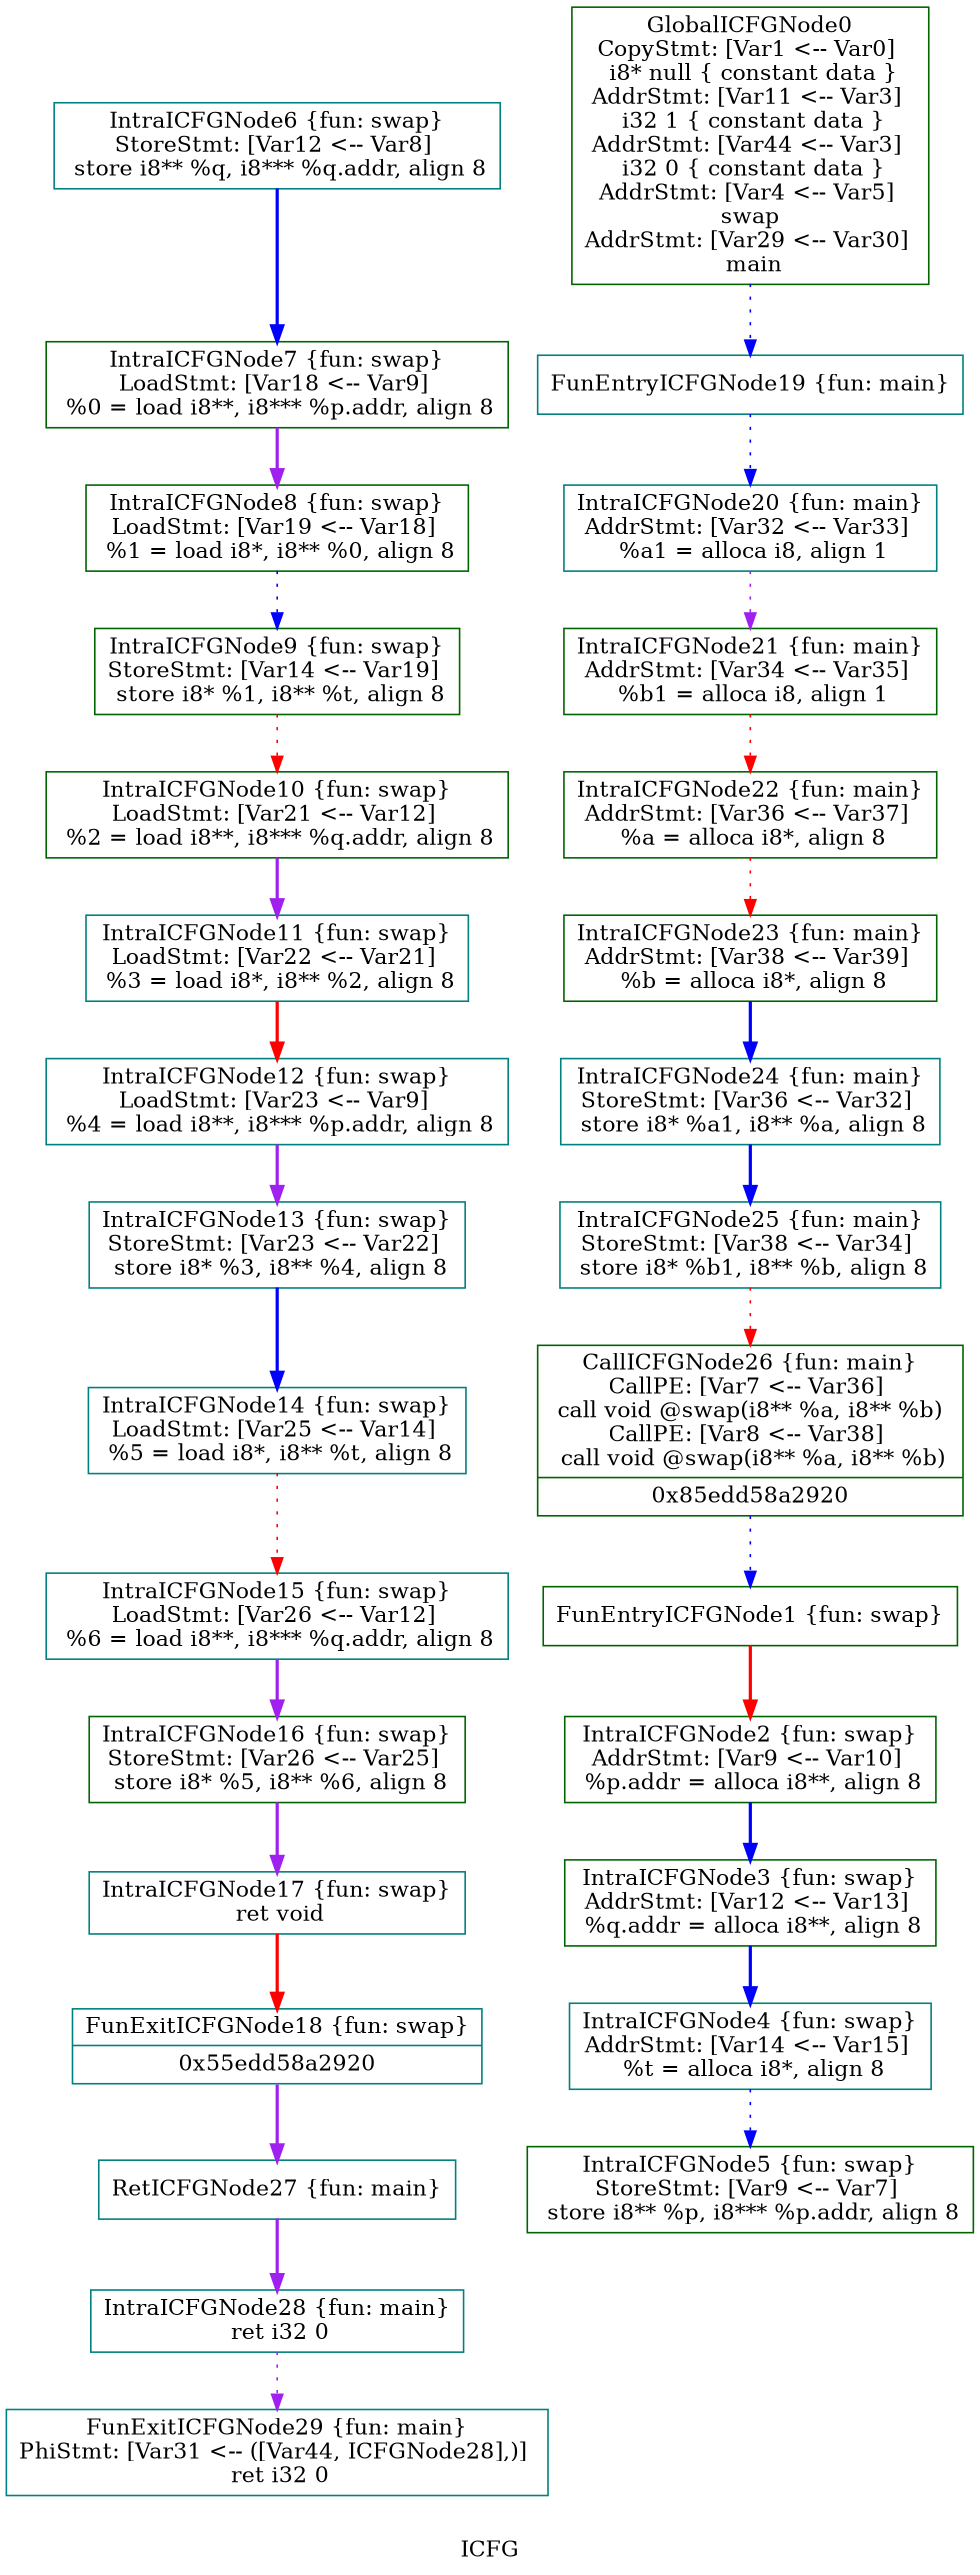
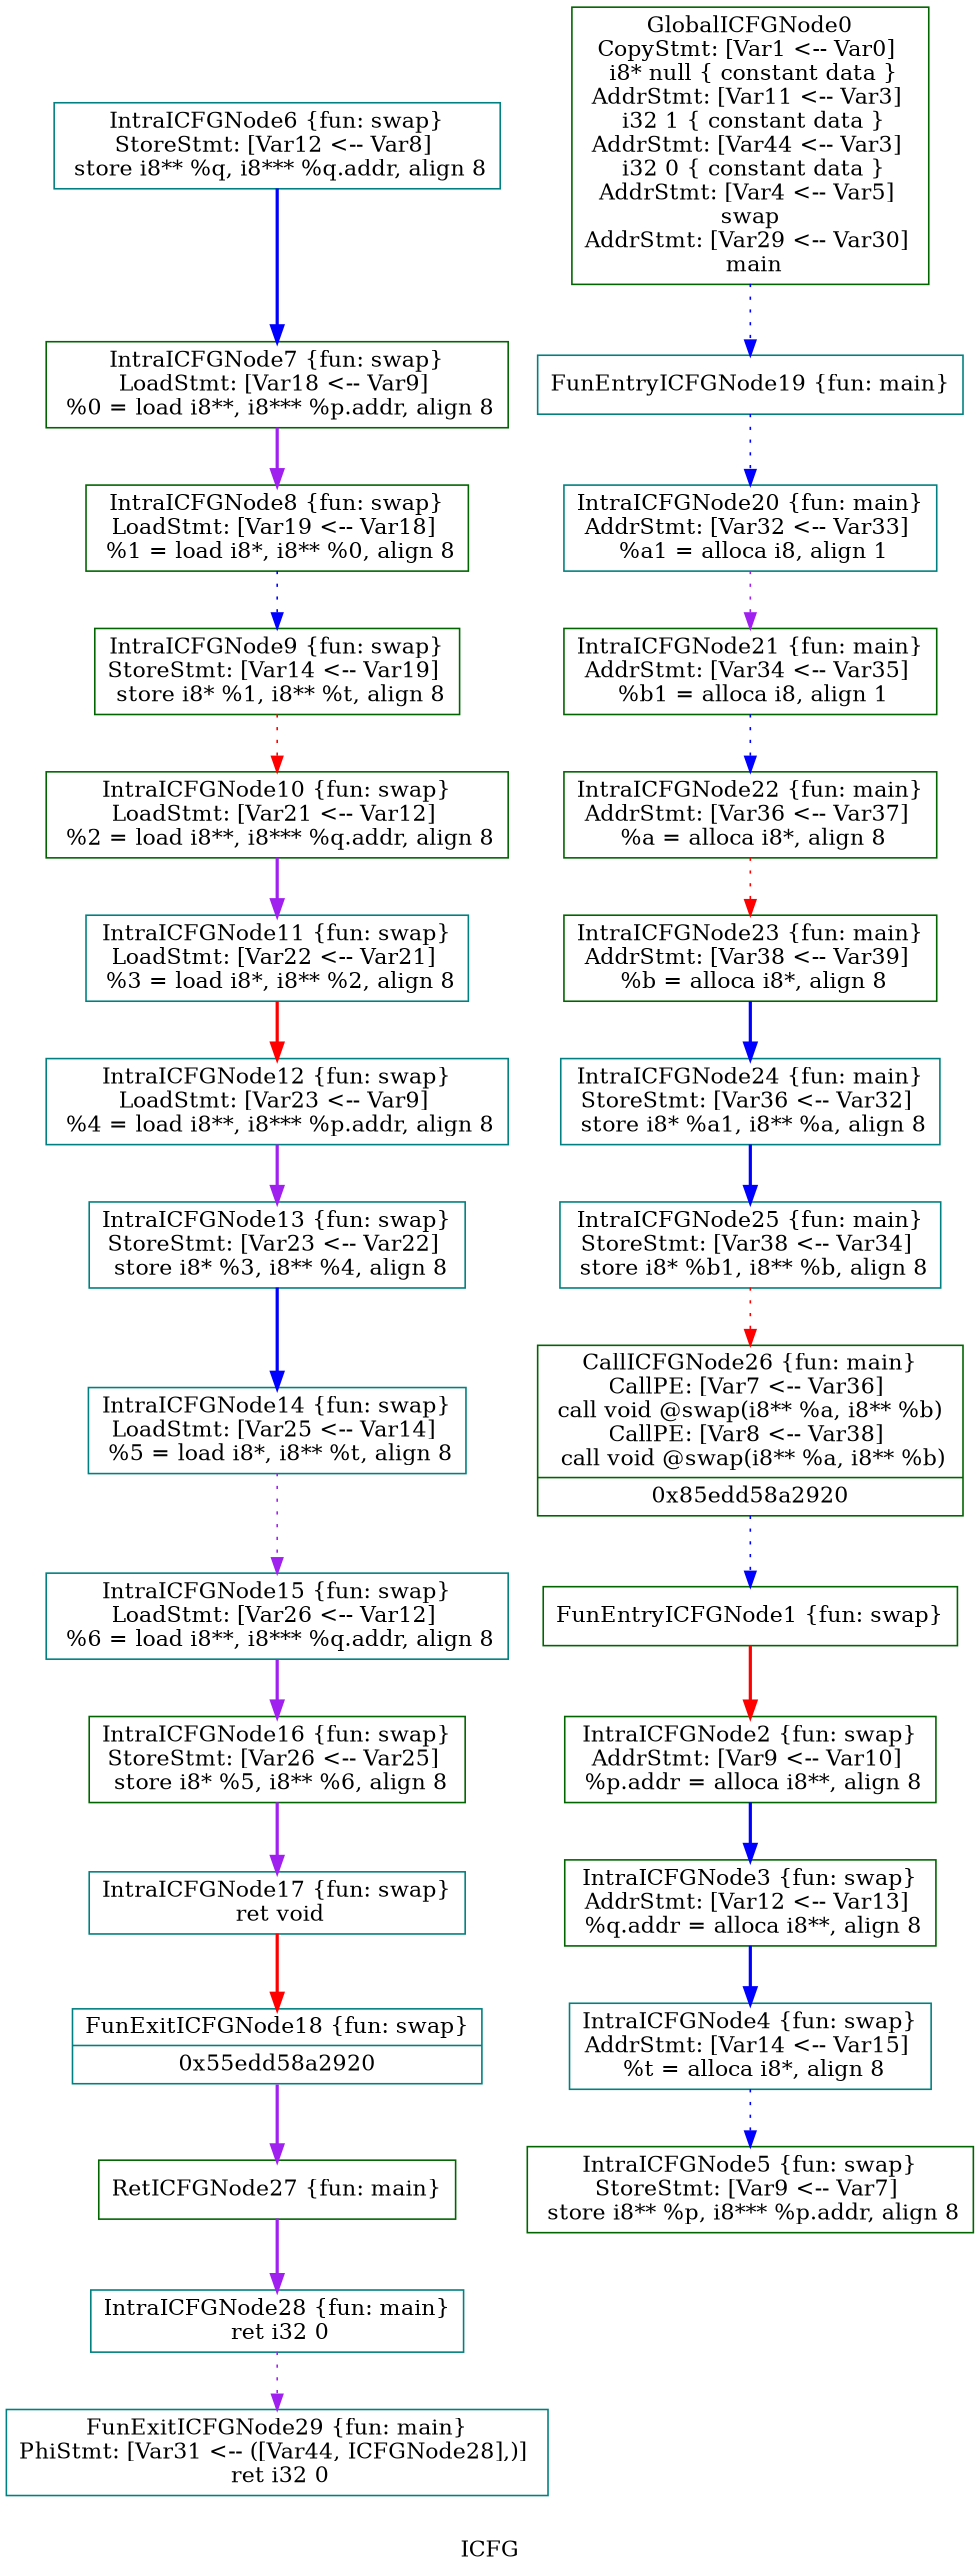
edge "IntraICFGNode21 {fun: main}" -> "IntraICFGNode22 {fun: main}": color red -> blue
edge "IntraICFGNode14 {fun: swap}" -> "IntraICFGNode15 {fun: swap}": color red -> purple
node "RetICFGNode27 {fun: main}": color teal -> darkgreen
